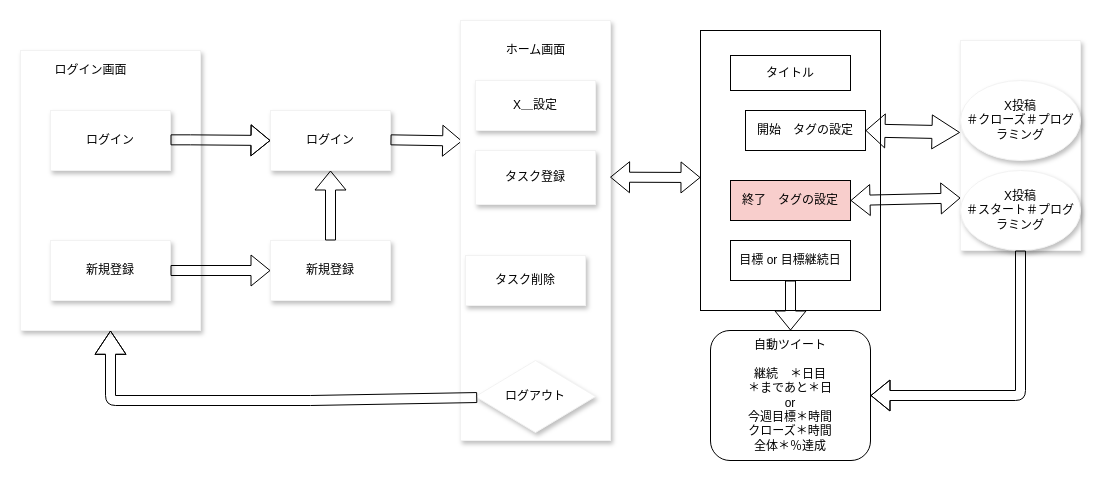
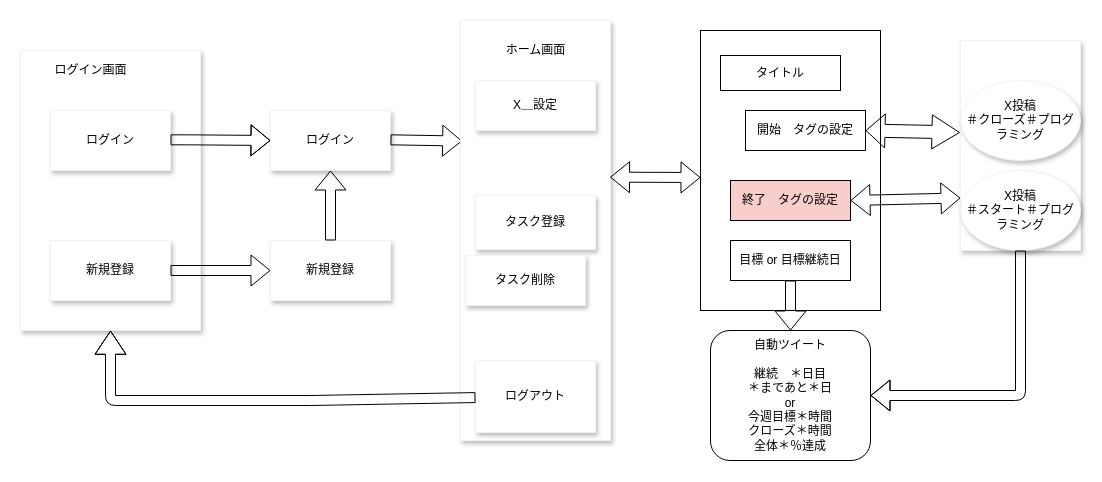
node "タイトル": moved (791, 73) -> (781, 73)
node "タスク登録": moved (536, 178) -> (536, 223)
node "ログアウト": shape diamond -> rectangle
